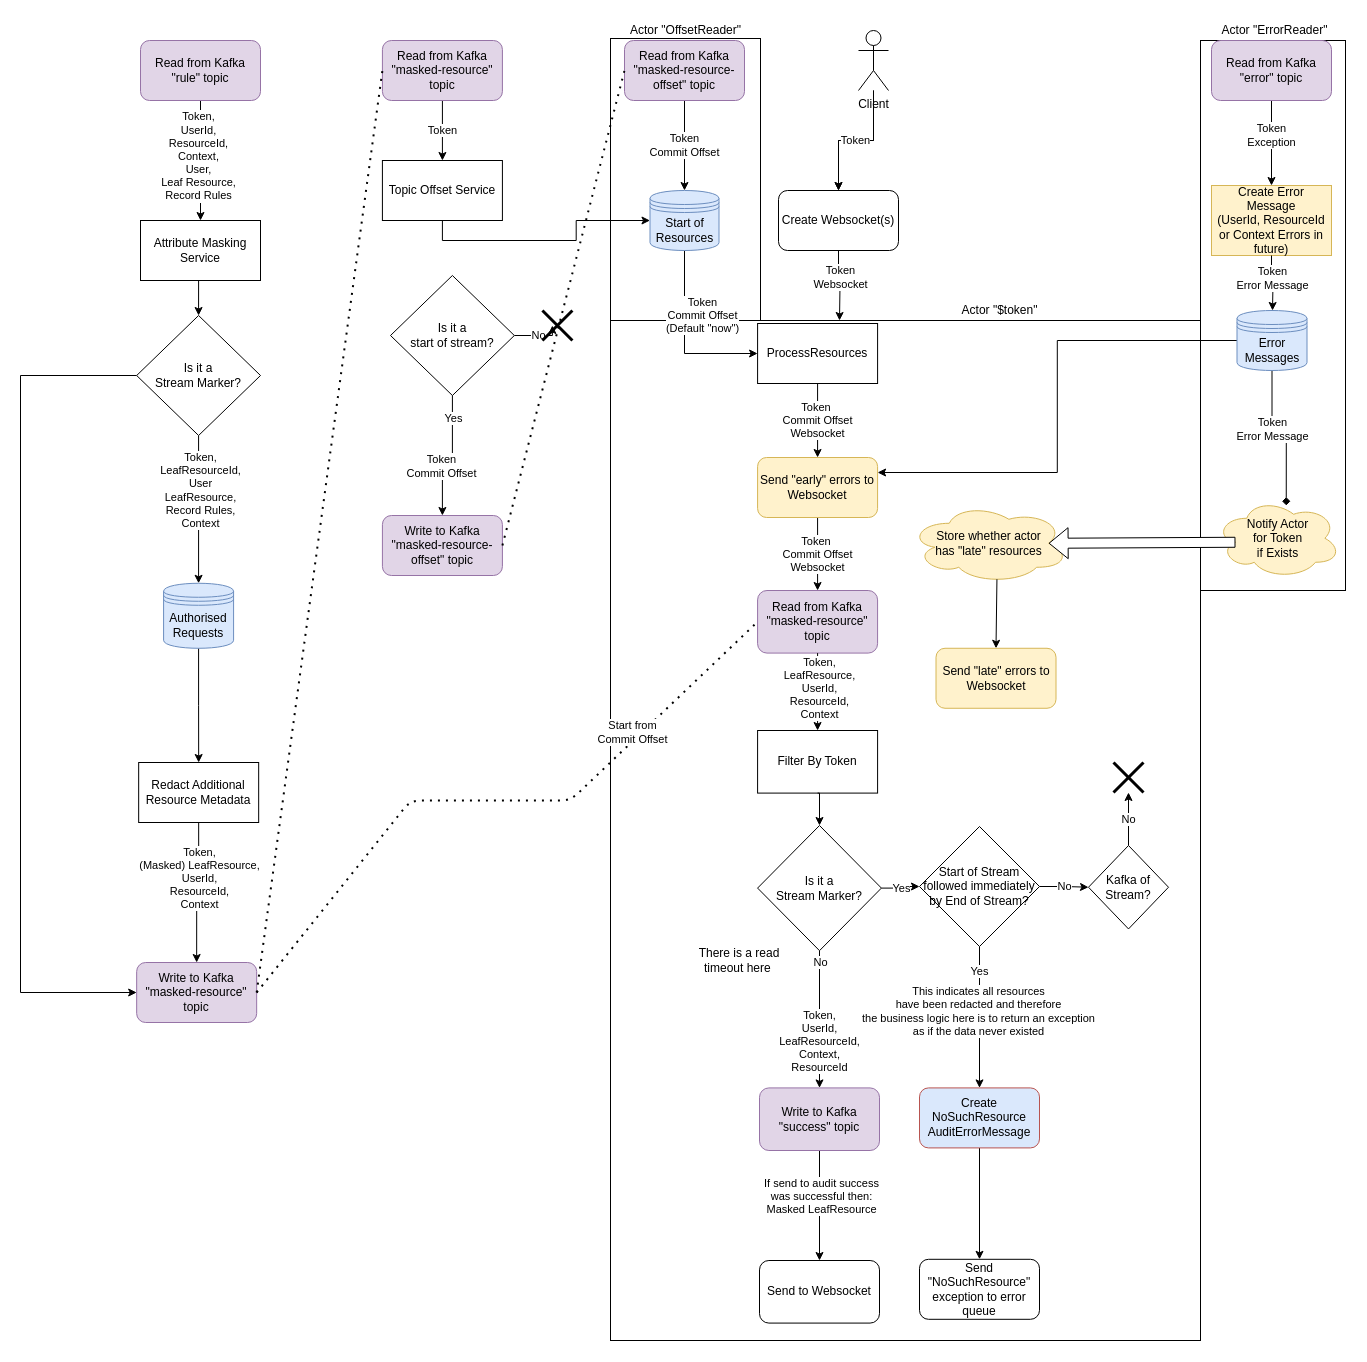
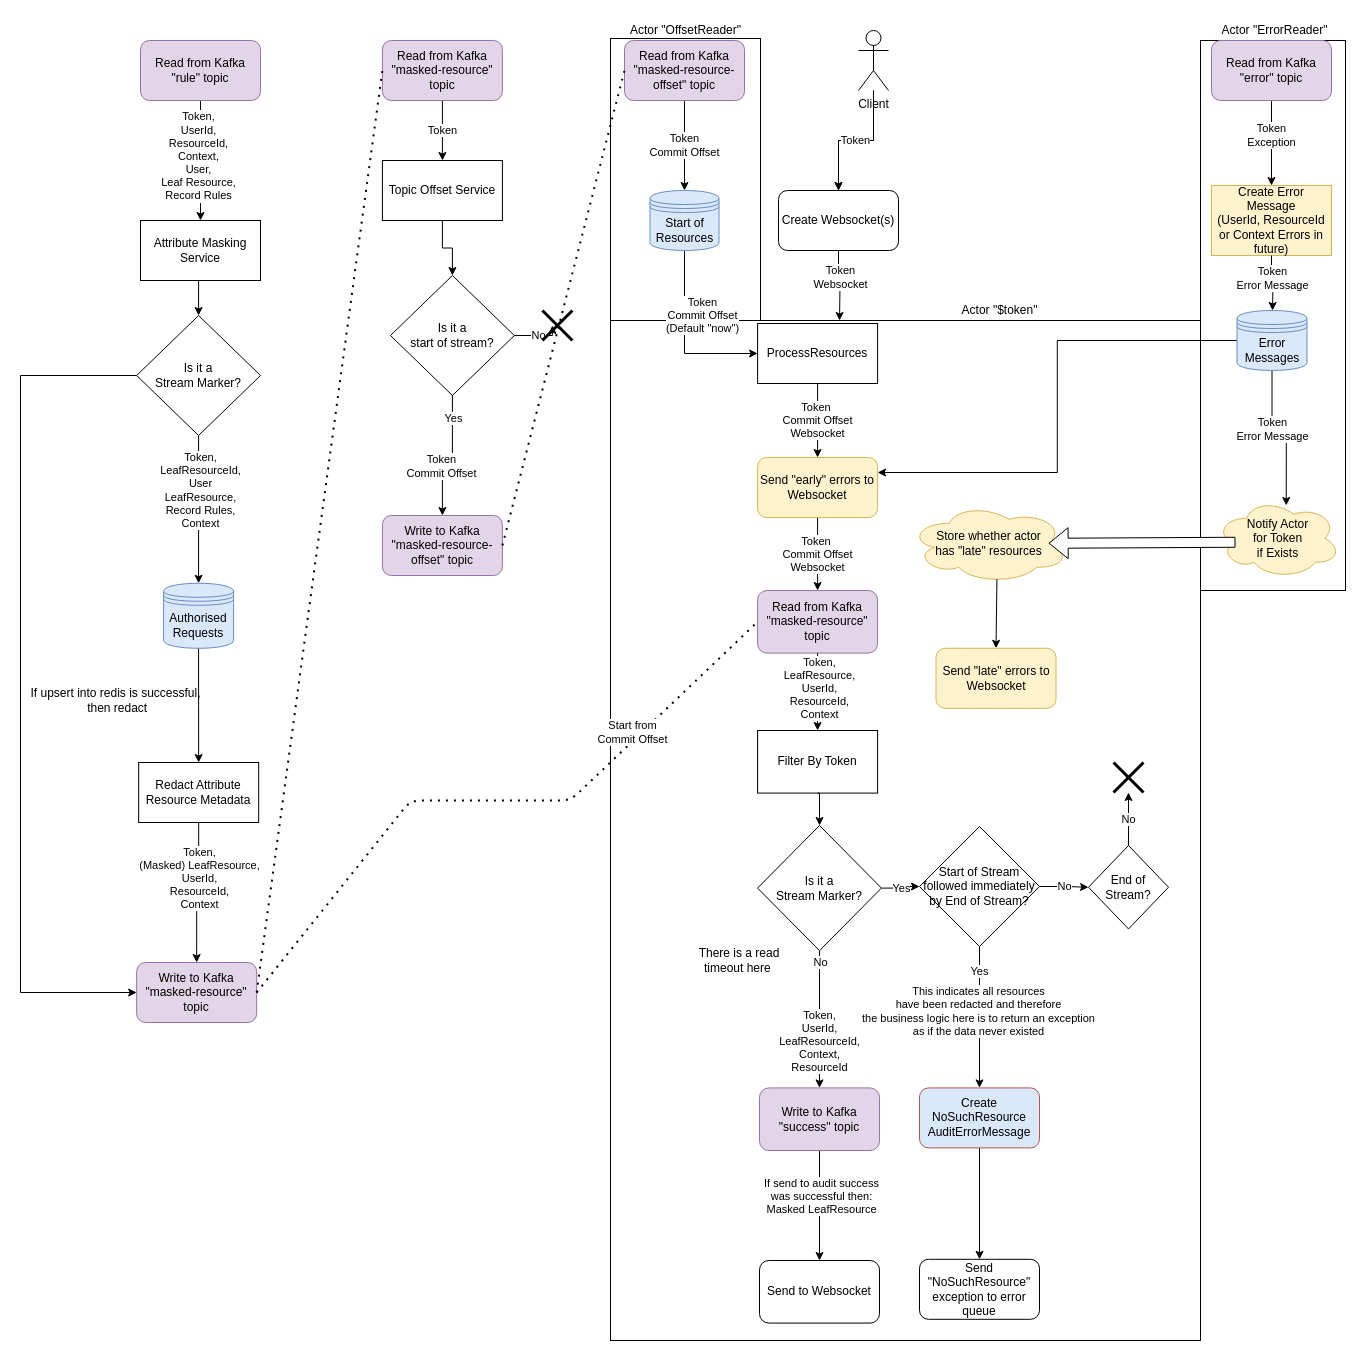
edge "Topic Offset Service" -> "Start of Resources": now "Topic Offset Service" -> "Is it a start of stream?"
edge "Error Messages" -> "Notify Actor for Token if Exists": arrowhead diamond -> classic
node "If upsert into redis is successful, then redact": added
node "Redact Additional Resource Metadata": label "Redact Additional Resource Metadata" -> "Redact Attribute Resource Metadata"
node "Kafka of Stream?": label "Kafka of Stream?" -> "End of Stream?"
